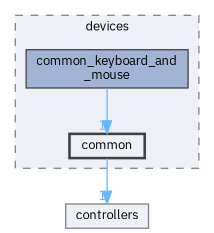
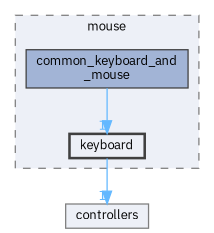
cluster "devices": label "devices" -> "mouse"
node "common": label "common" -> "keyboard"
